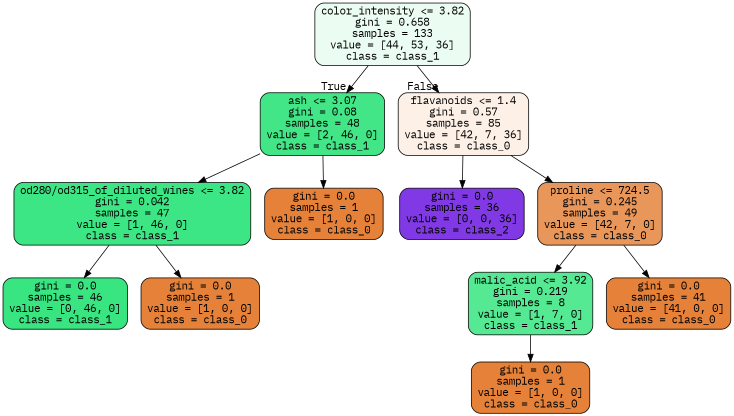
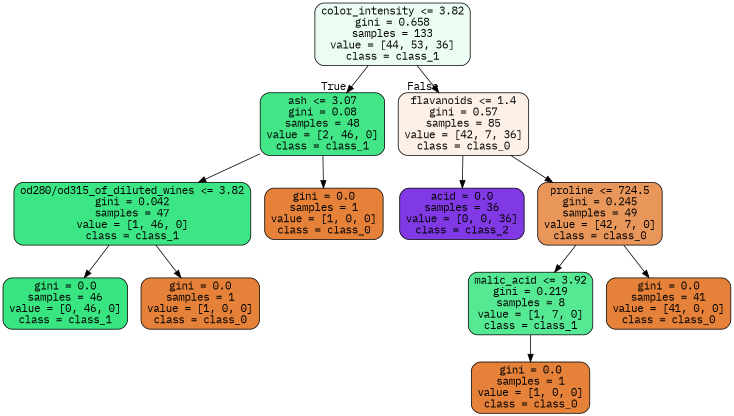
node "gini = 0.0 samples = 36 value = [0, 0, 36] class = class_2": label "gini = 0.0 samples = 36 value = [0, 0, 36] class = class_2" -> "acid = 0.0 samples = 36 value = [0, 0, 36] class = class_2"
